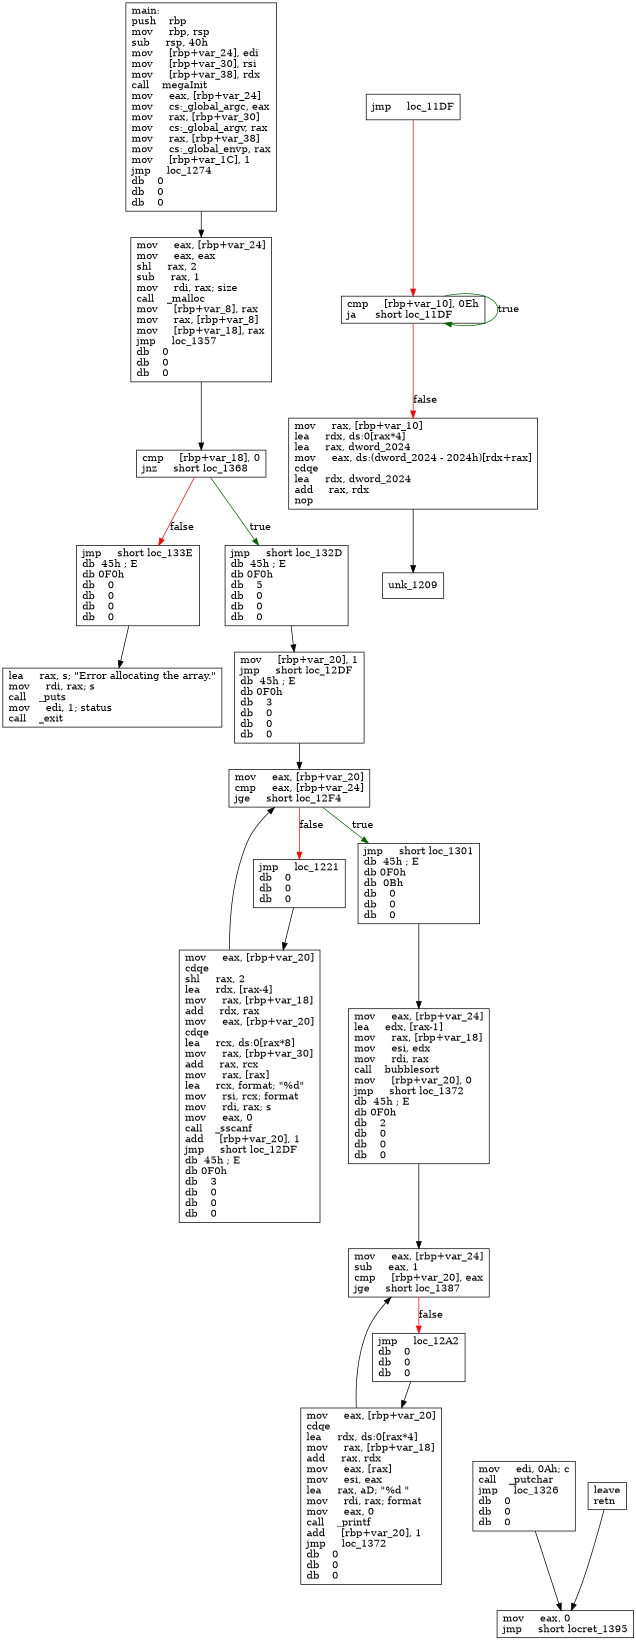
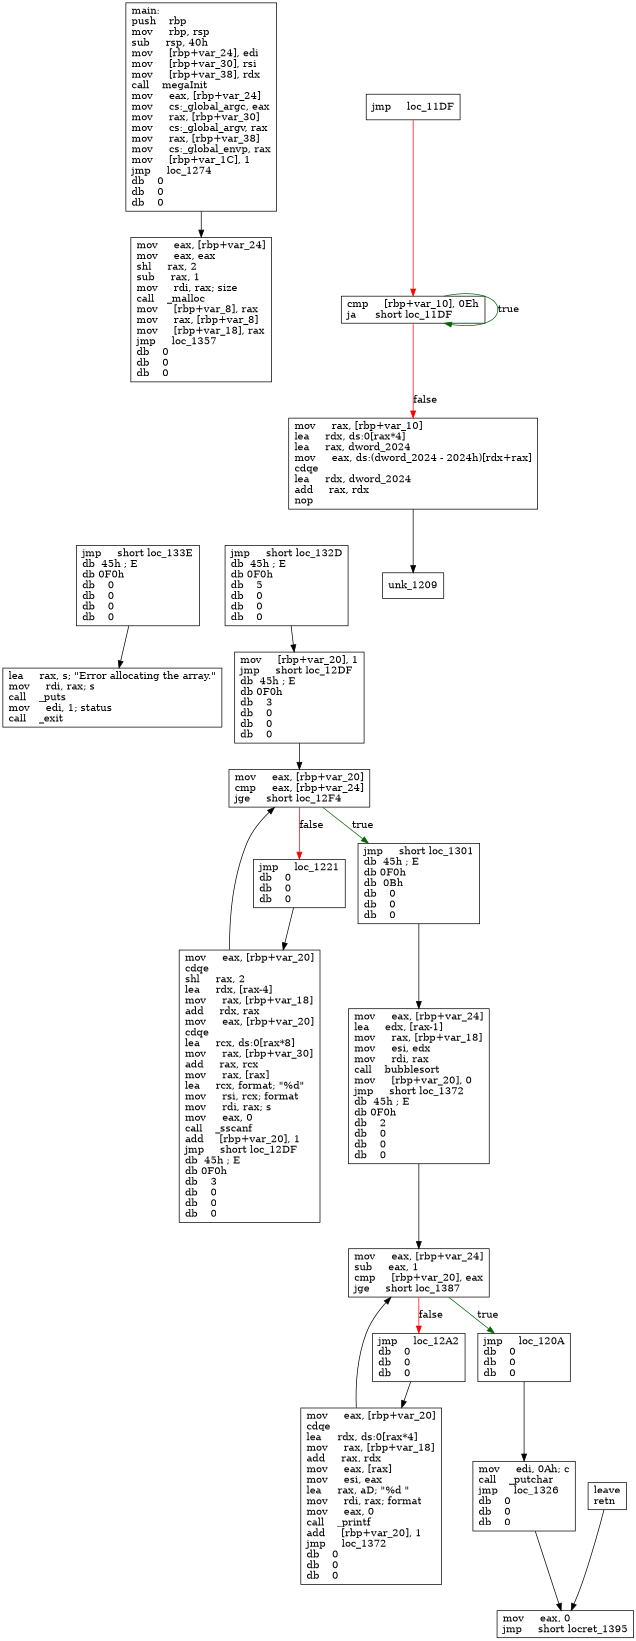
node "cmp     [rbp+var_18], 0 jnz     short loc_1368": removed
node "jmp     loc_120A db    0 db    0 db    0": added
